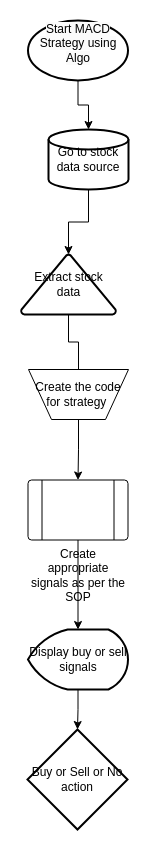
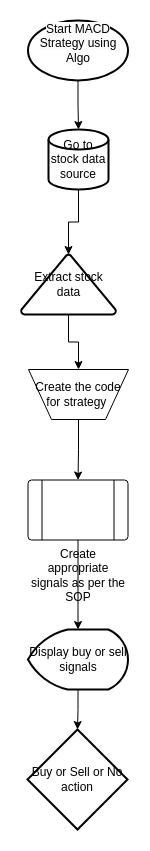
node "Go to stock data source": size 80x60 -> 60x60
edge "Extract stock data" -- "Create the code for strategy": arrowhead none -> classic
